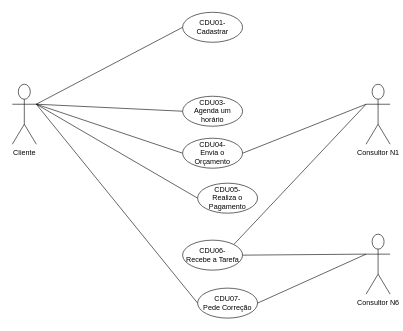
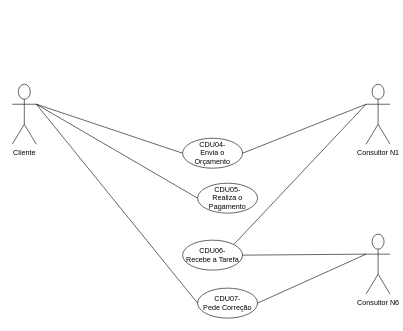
node "CDU01- Cadastrar": removed
edge "CDU01- Cadastrar" -- "Cliente": removed
edge "CDU03- Agenda um horário" -- "Cliente": removed
node "CDU03- Agenda um horário": removed
